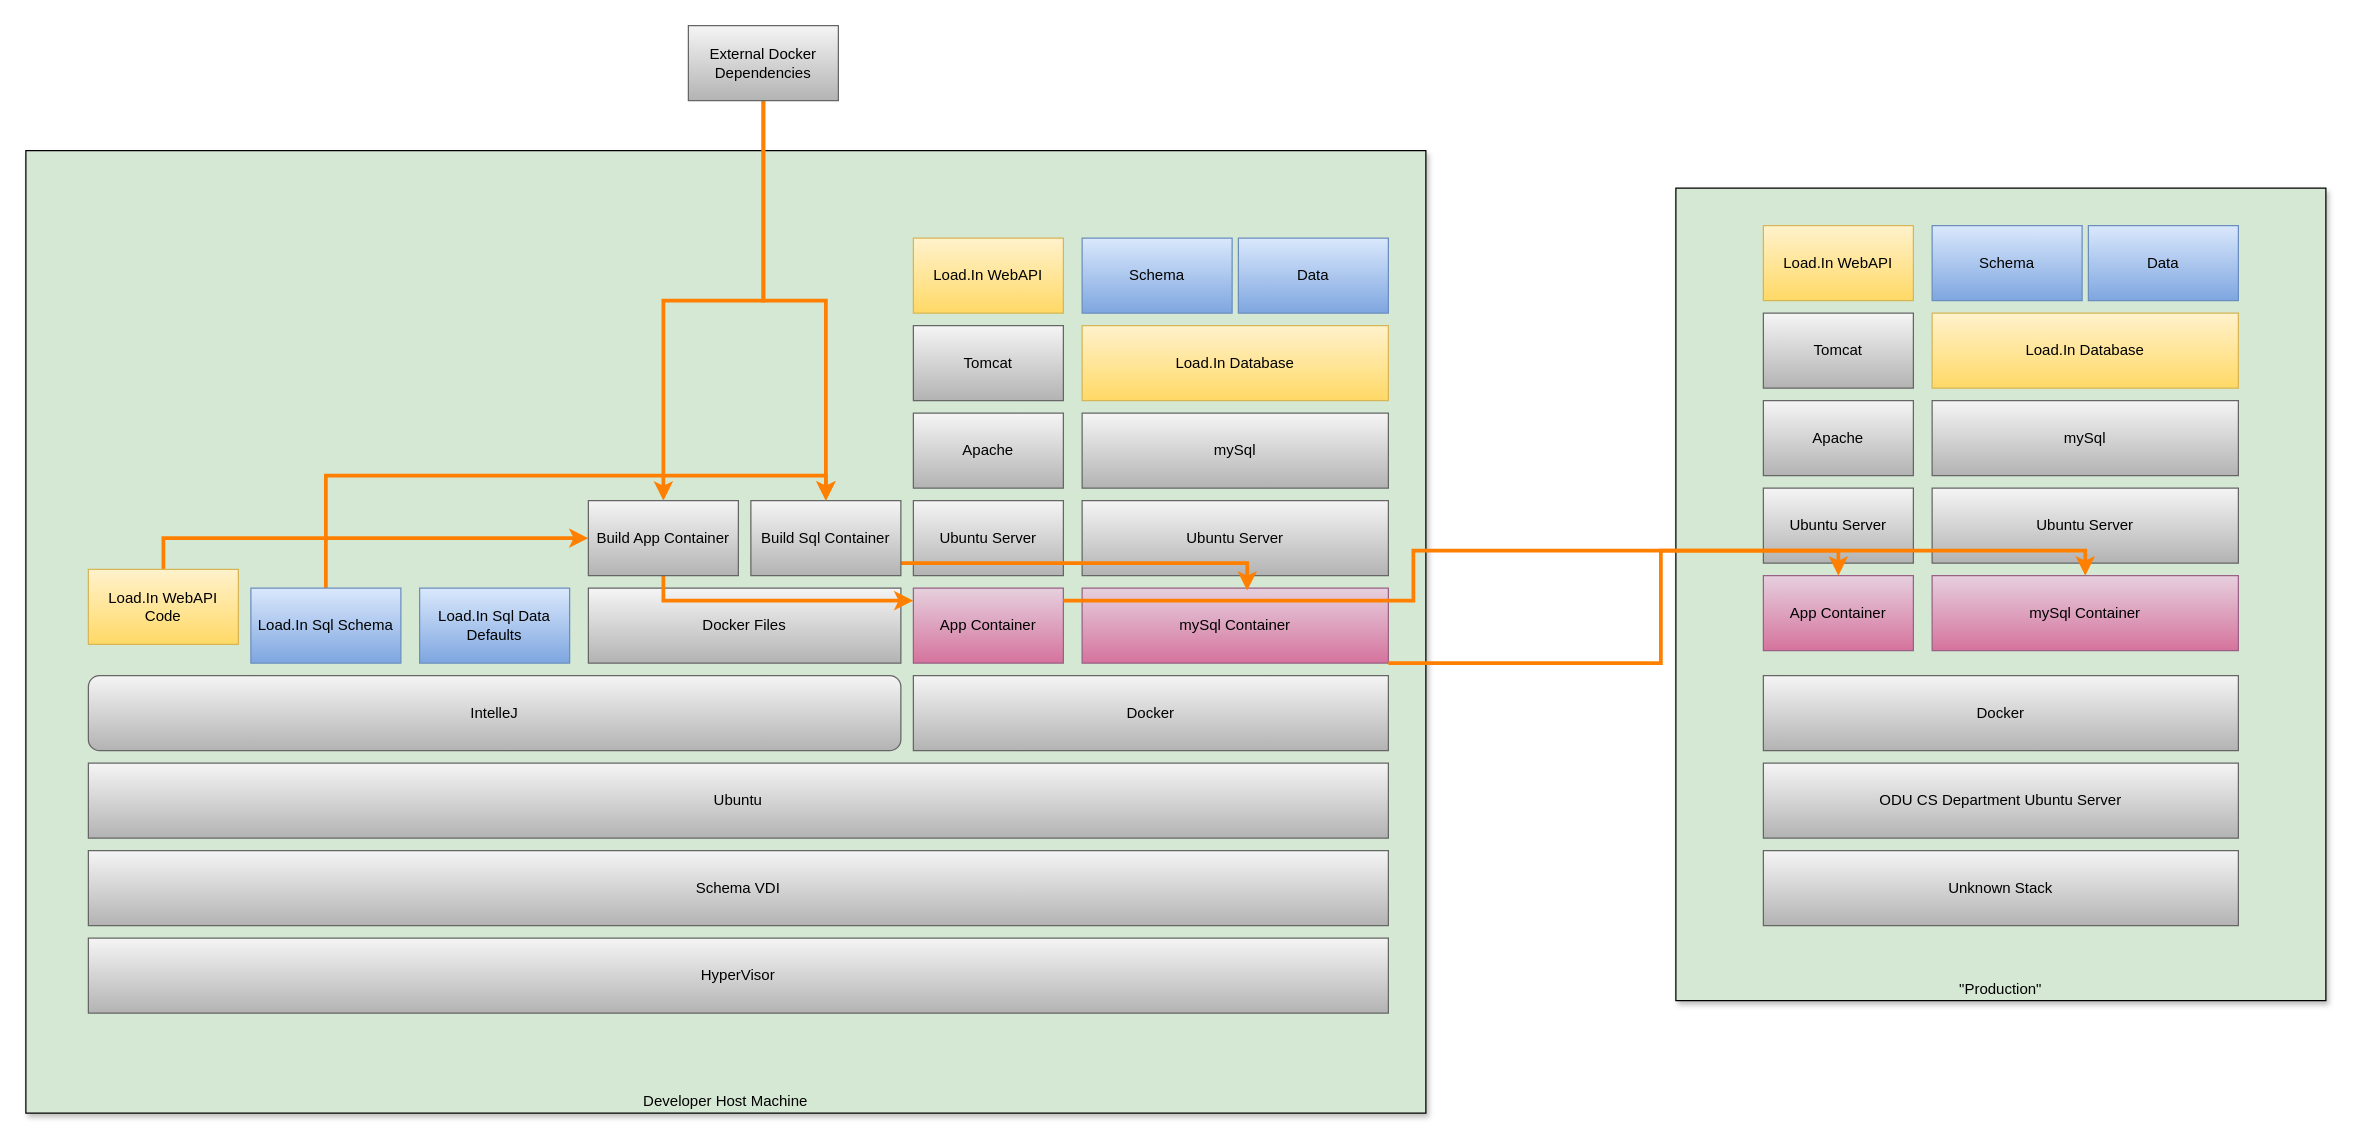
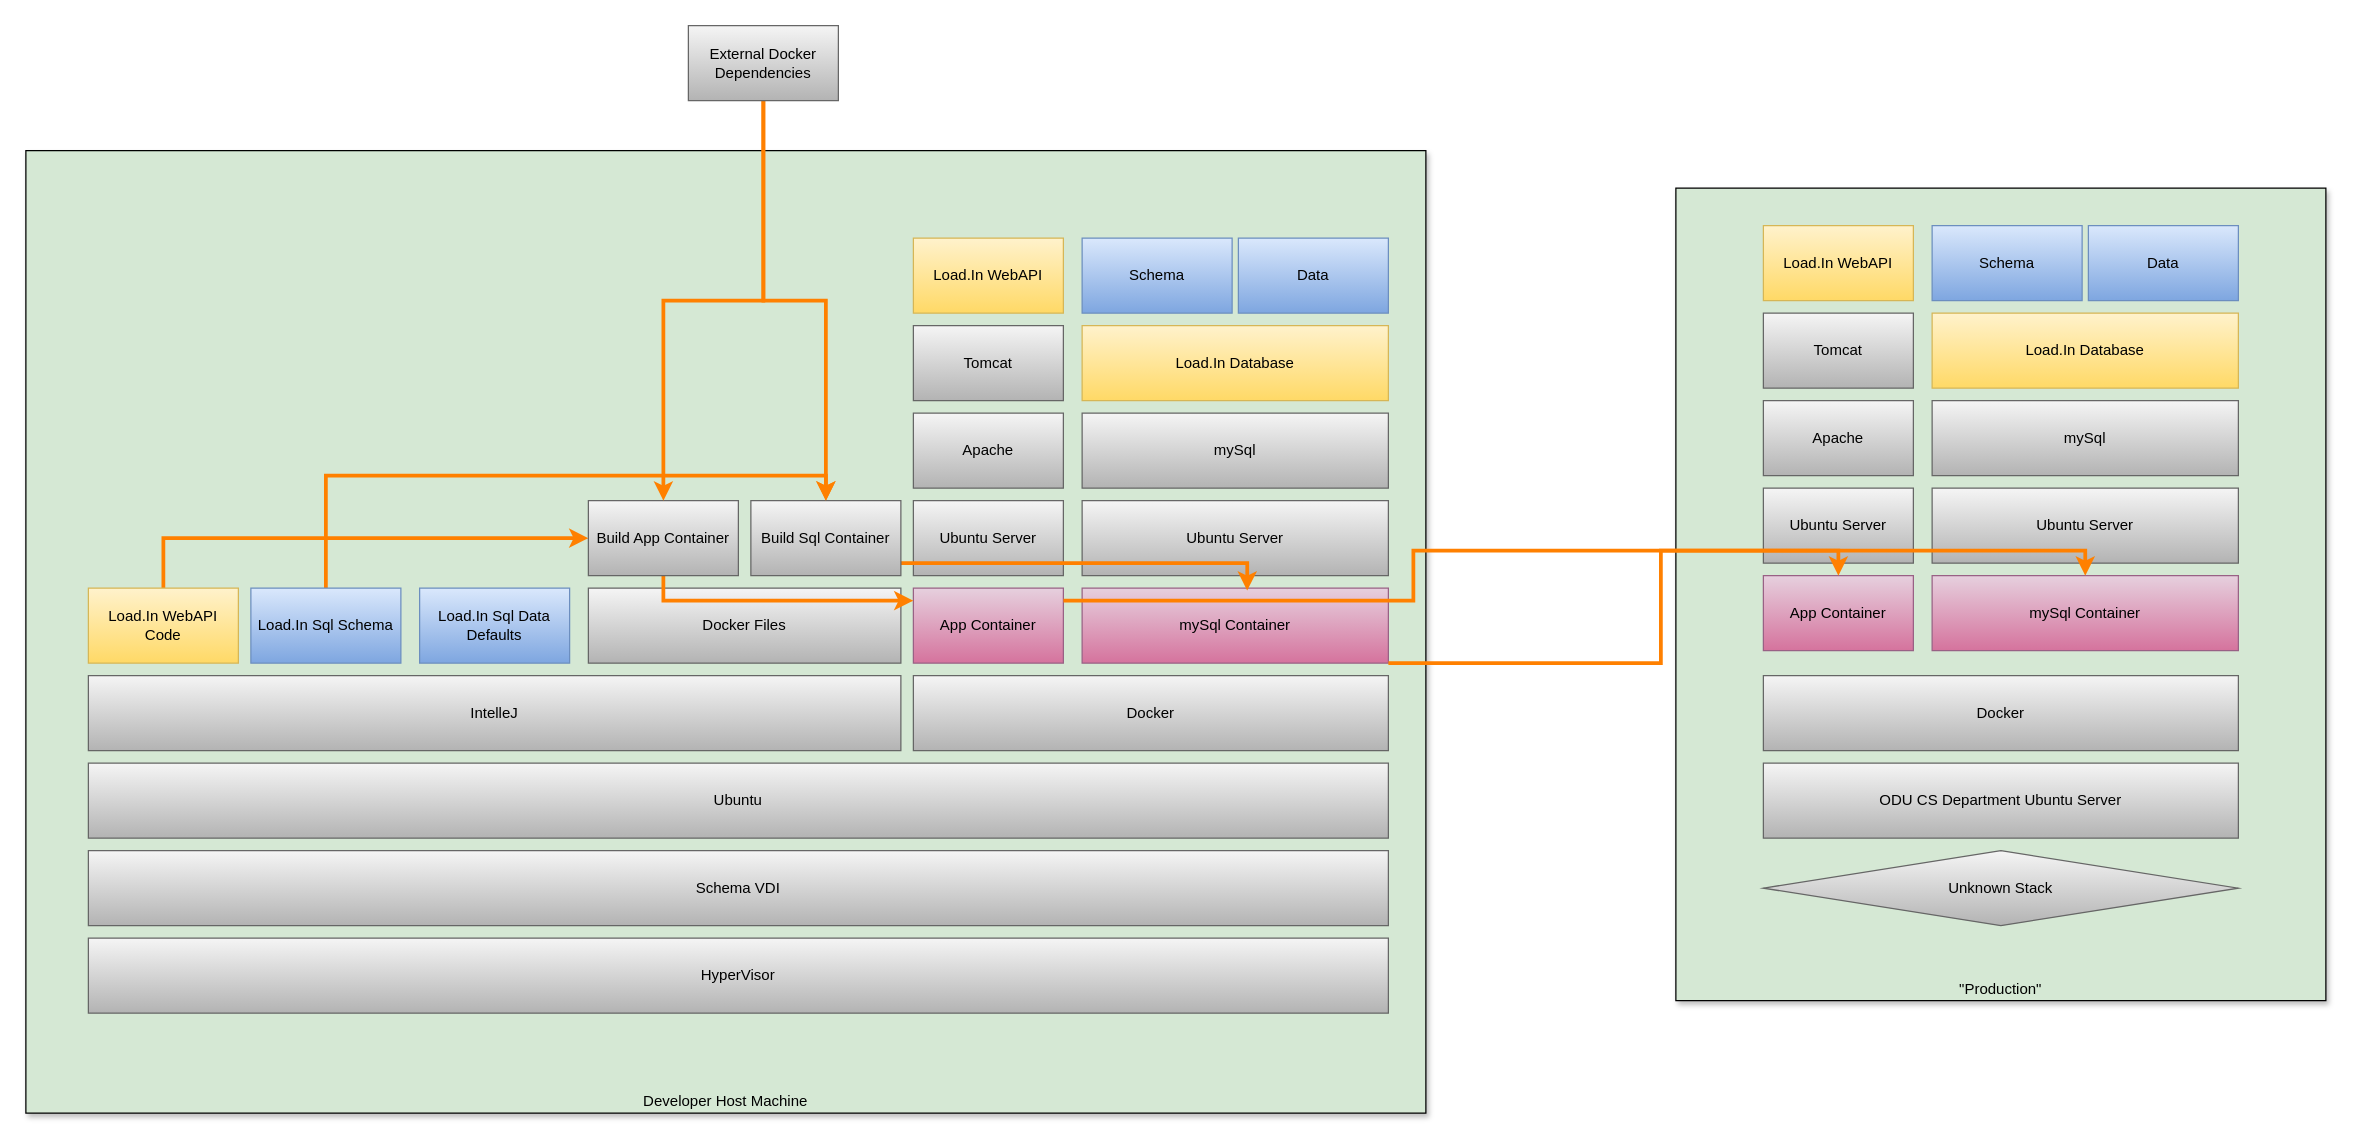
node "Load.In WebAPI Code": moved (163, 607) -> (163, 626)
node "IntelleJ": shape rounded rectangle -> rectangle
node "Unknown Stack": shape rectangle -> diamond
